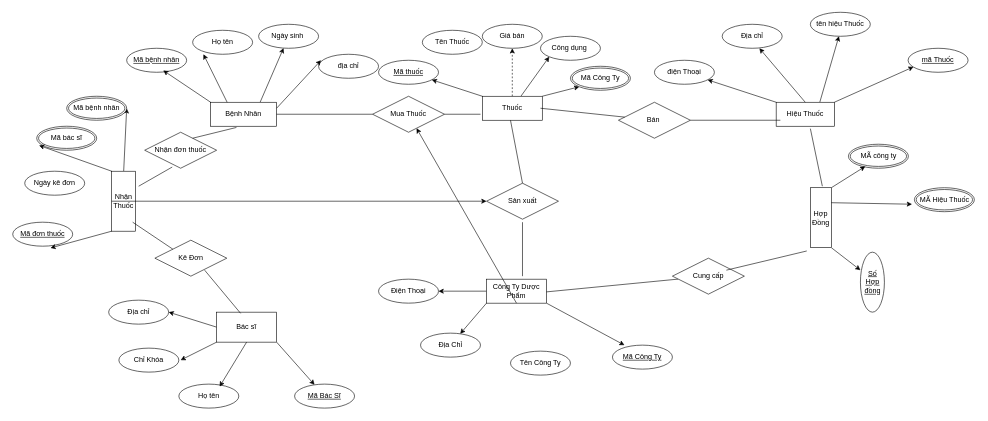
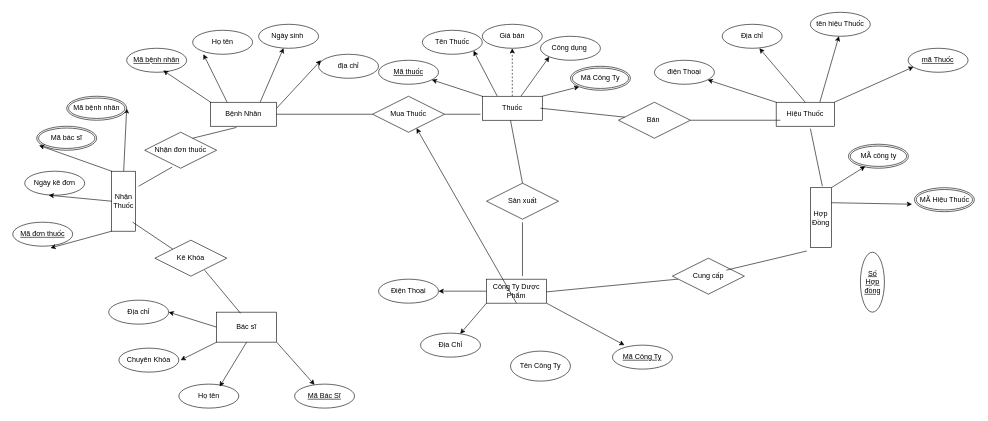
edge "Thuốc" -> "Tên Thuốc": added
edge "Nhận Thuốc" -> "Sản xuất": now "Nhận Thuốc" -> "Ngày kê đơn"
node "Kê Đơn": label "Kê Đơn" -> "Kê Khóa"
edge "Hợp Đồng" -> "Số Hợp đồng": removed
node "Chỉ Khóa": label "Chỉ Khóa" -> "Chuyên Khóa"
node "Tên Công Ty": size 60x24 -> 60x30
